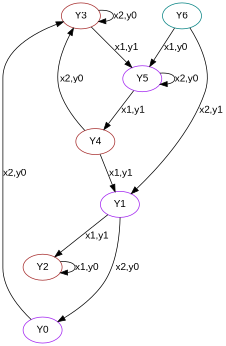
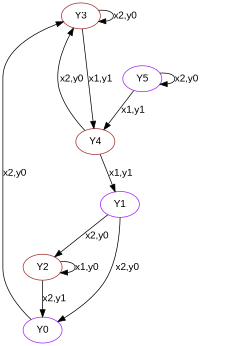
node "Y6": removed
edge "Y3" -> "Y5": now "Y3" -> "Y4"
edge "Y1" -> "Y2": label "x1,y1" -> "x2,y0"
edge "Y2" -> "Y0": added, label "x2,y1"
